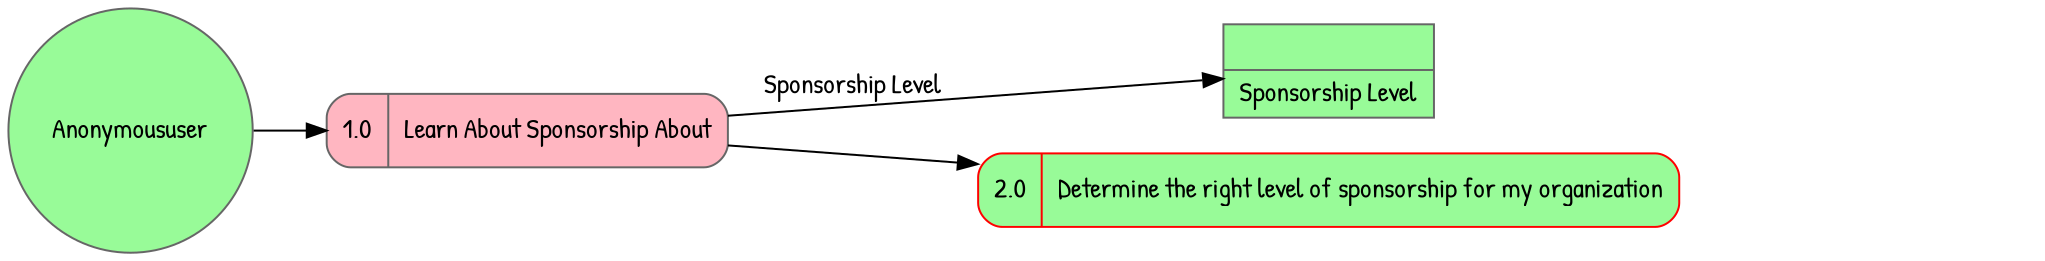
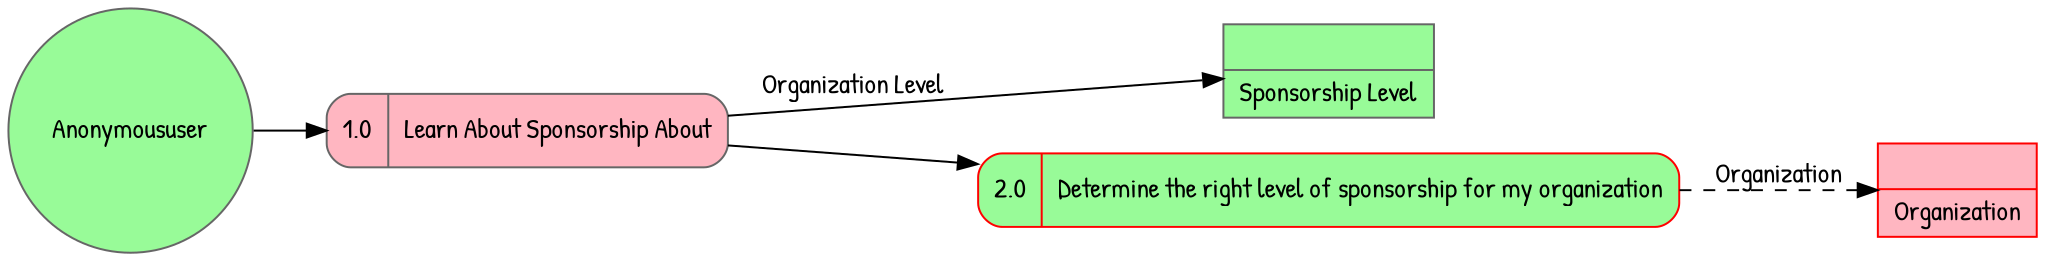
edge "1.0" -> "Sponsorship Level": label "Sponsorship Level" -> "Organization Level"
node "Organization": added
